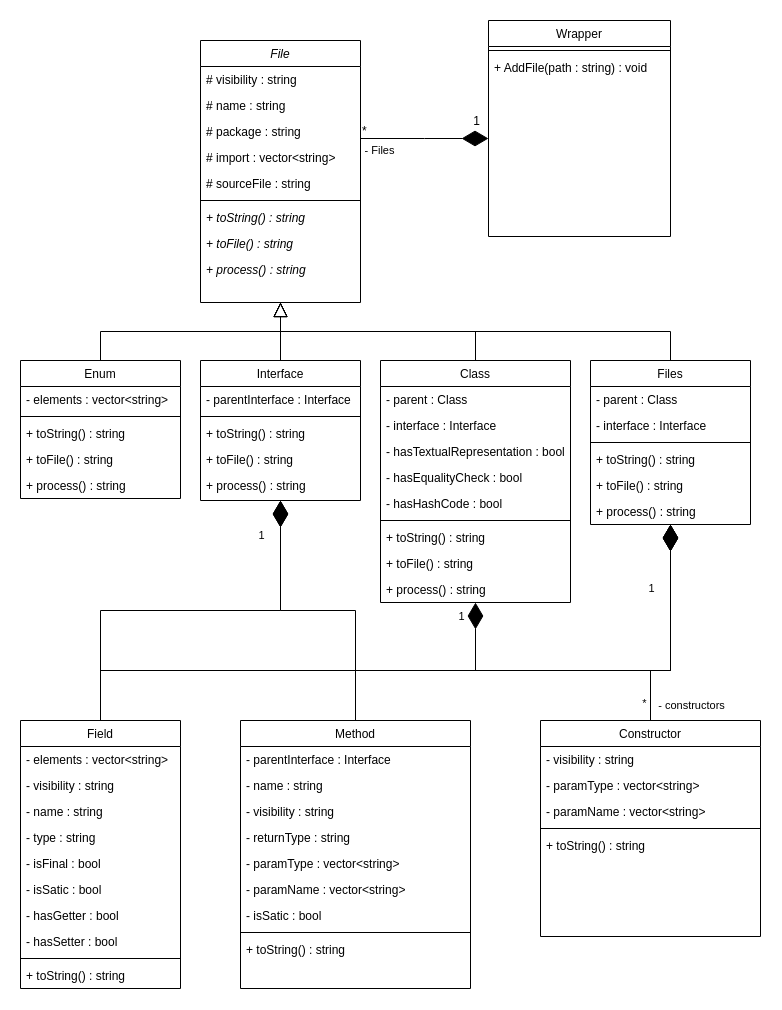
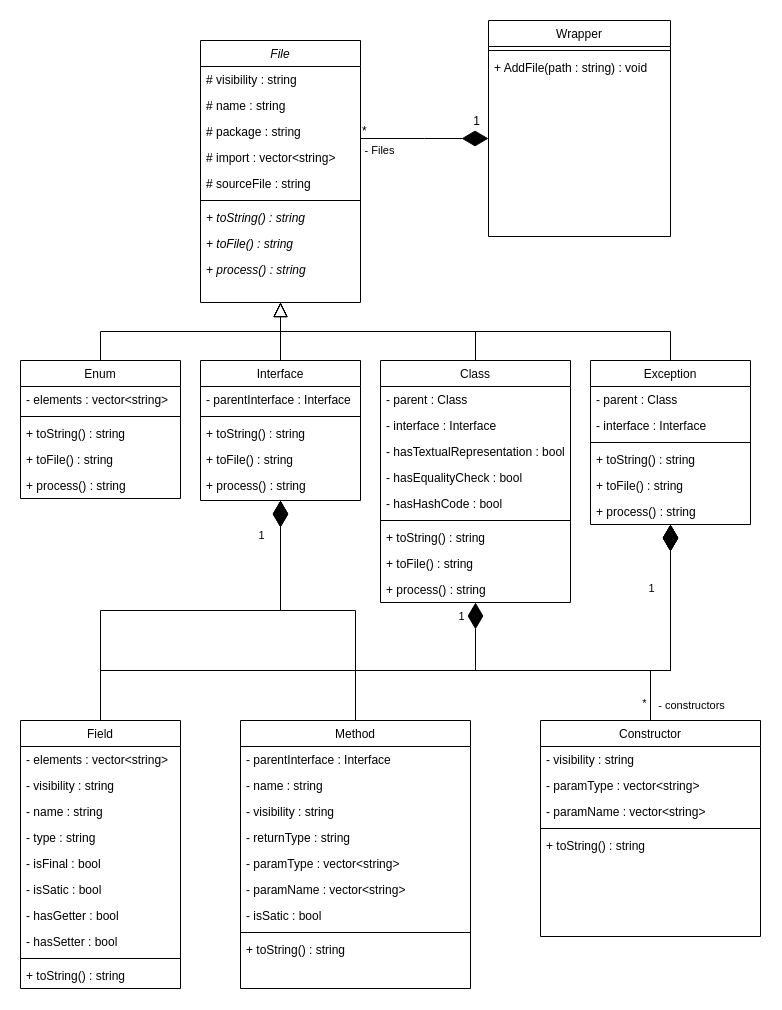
node "Files": label "Files" -> "Exception"
